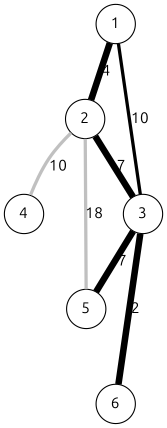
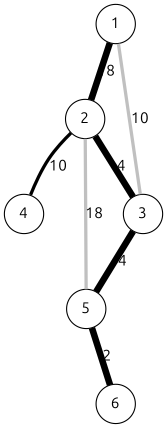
edge "1" -- "2": label "4" -> "18"
edge "1" -- "3": color black -> grey
edge "2" -- "4": color grey -> black
edge "2" -- "3": label "7" -> "4"
edge "3" -- "5": label "7" -> "4"
edge "3" -- "6": now "5" -- "6"
